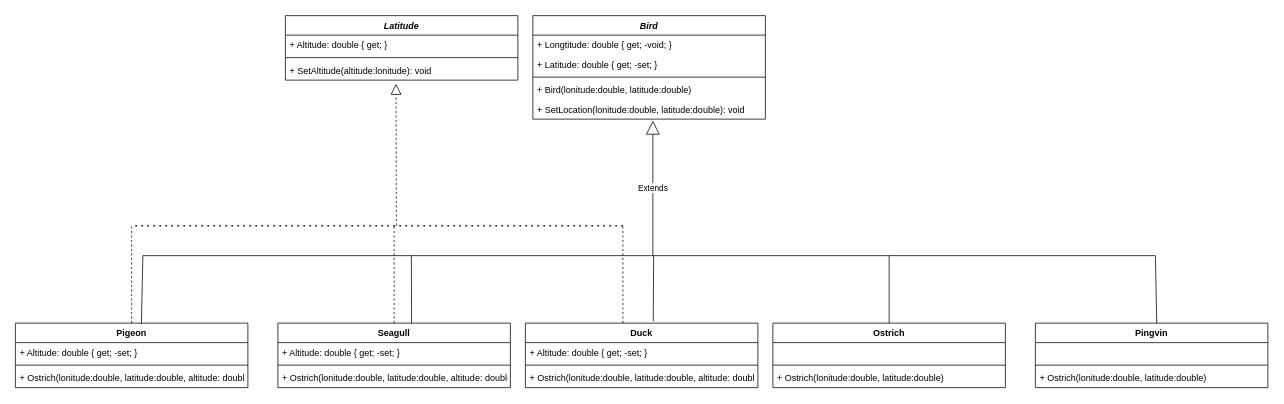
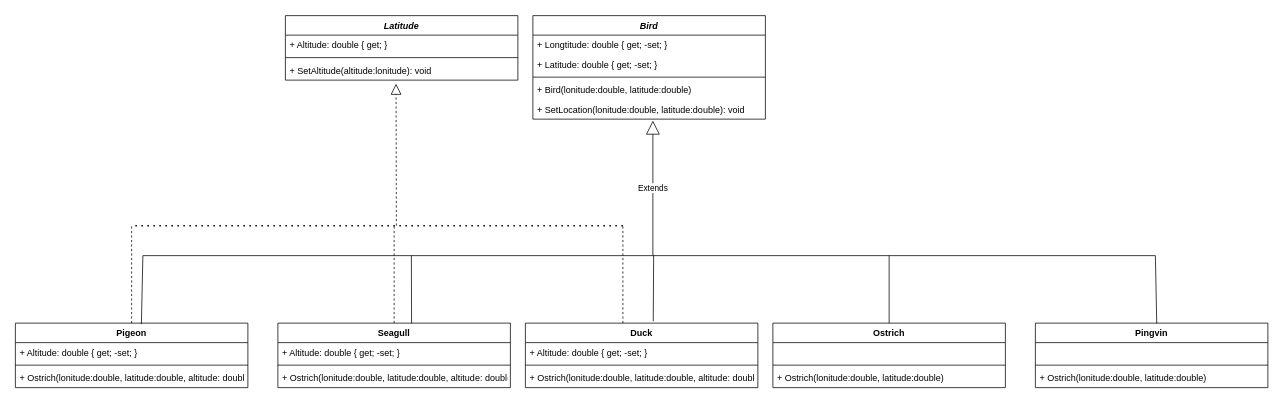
node "+ Longtitude: double { get; -void; }": label "+ Longtitude: double { get; -void; }" -> "+ Longtitude: double { get; -set; }"
